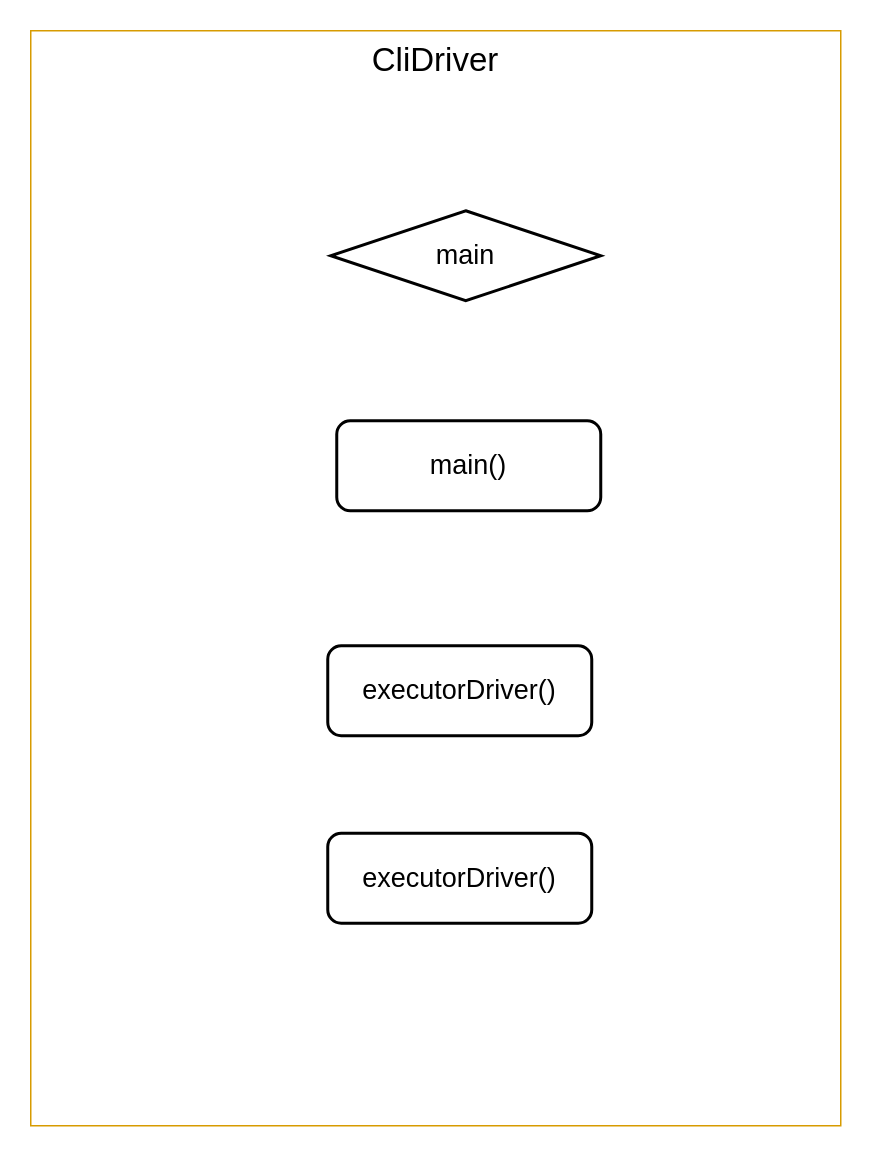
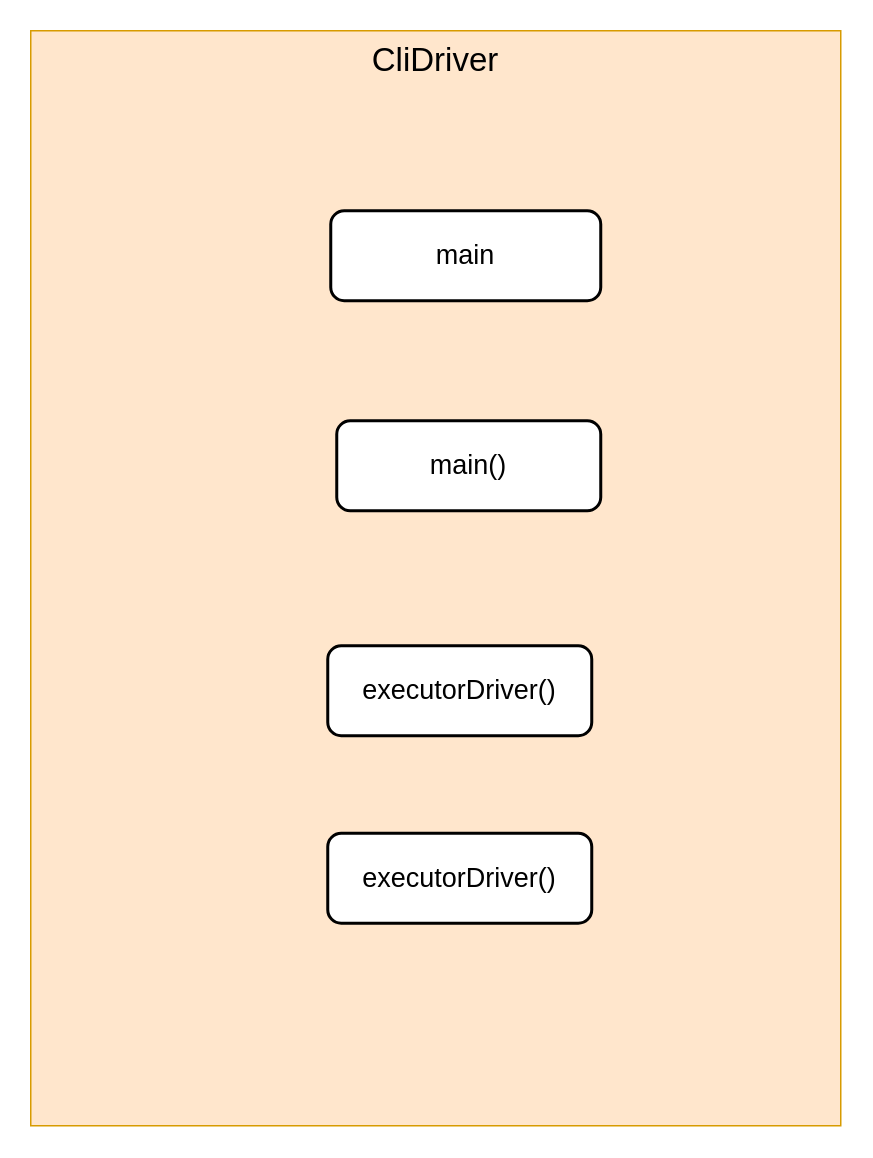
node "main": shape diamond -> rounded rectangle
node "CliDriver": fillcolor #ffffff -> #ffe6cc
